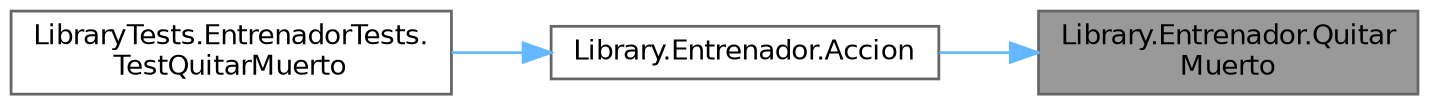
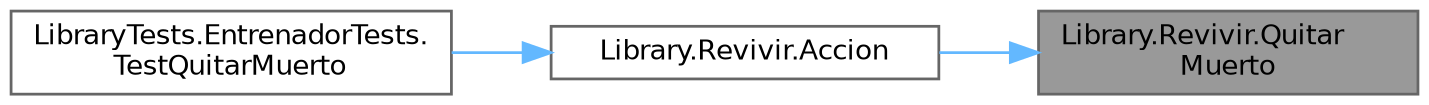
node "Library.Entrenador.Accion": label "Library.Entrenador.Accion" -> "Library.Revivir.Accion"
node "Library.Entrenador.Quitar Muerto": label "Library.Entrenador.Quitar Muerto" -> "Library.Revivir.Quitar Muerto"
